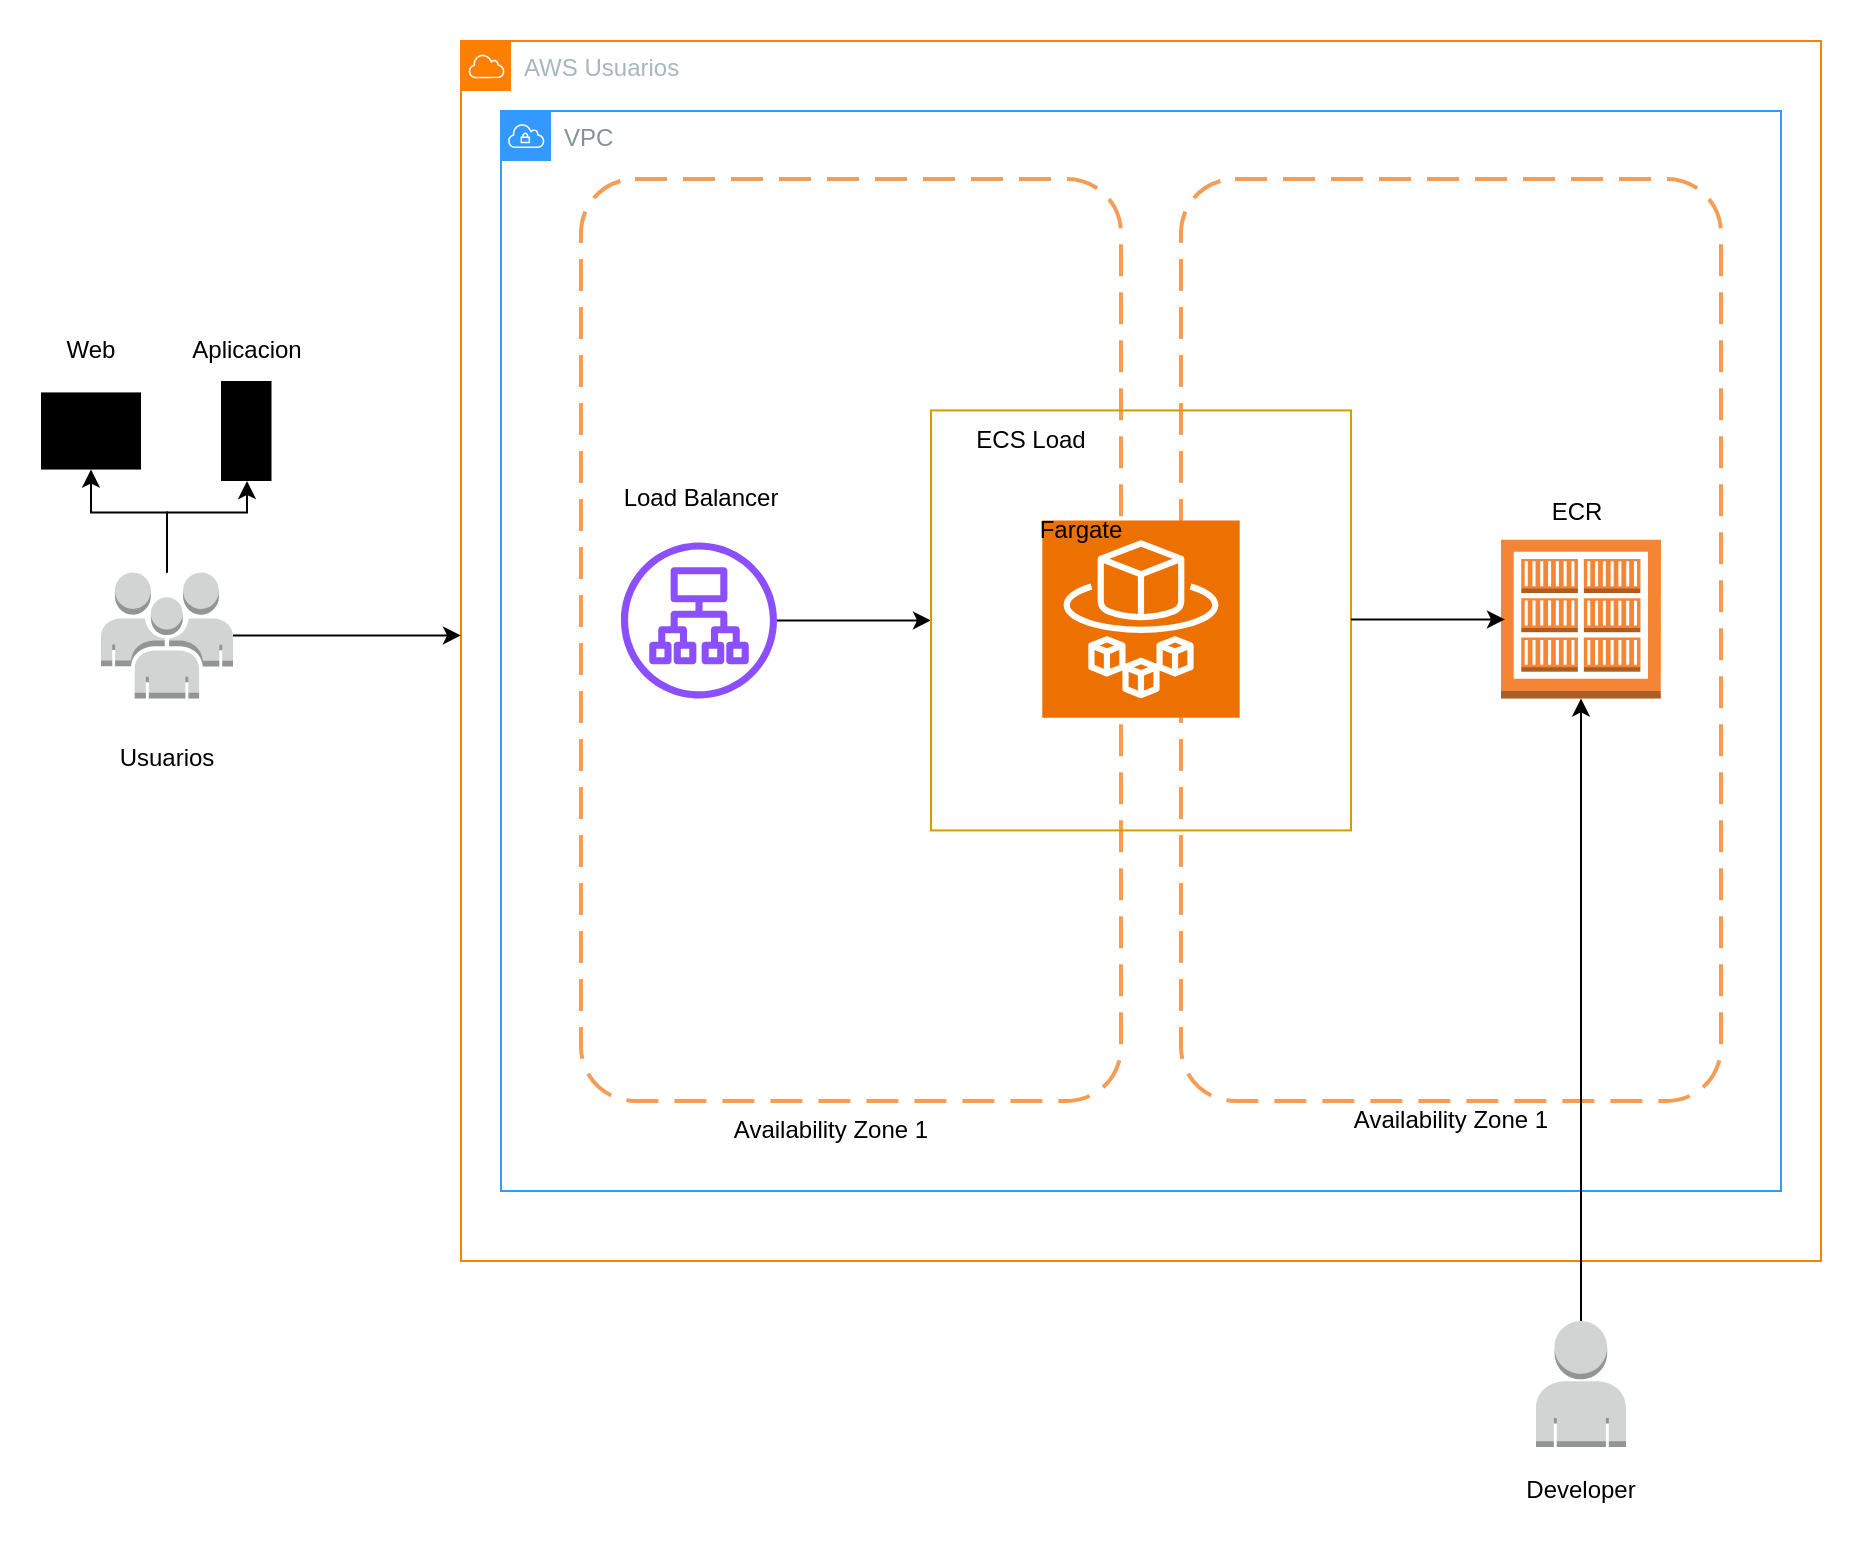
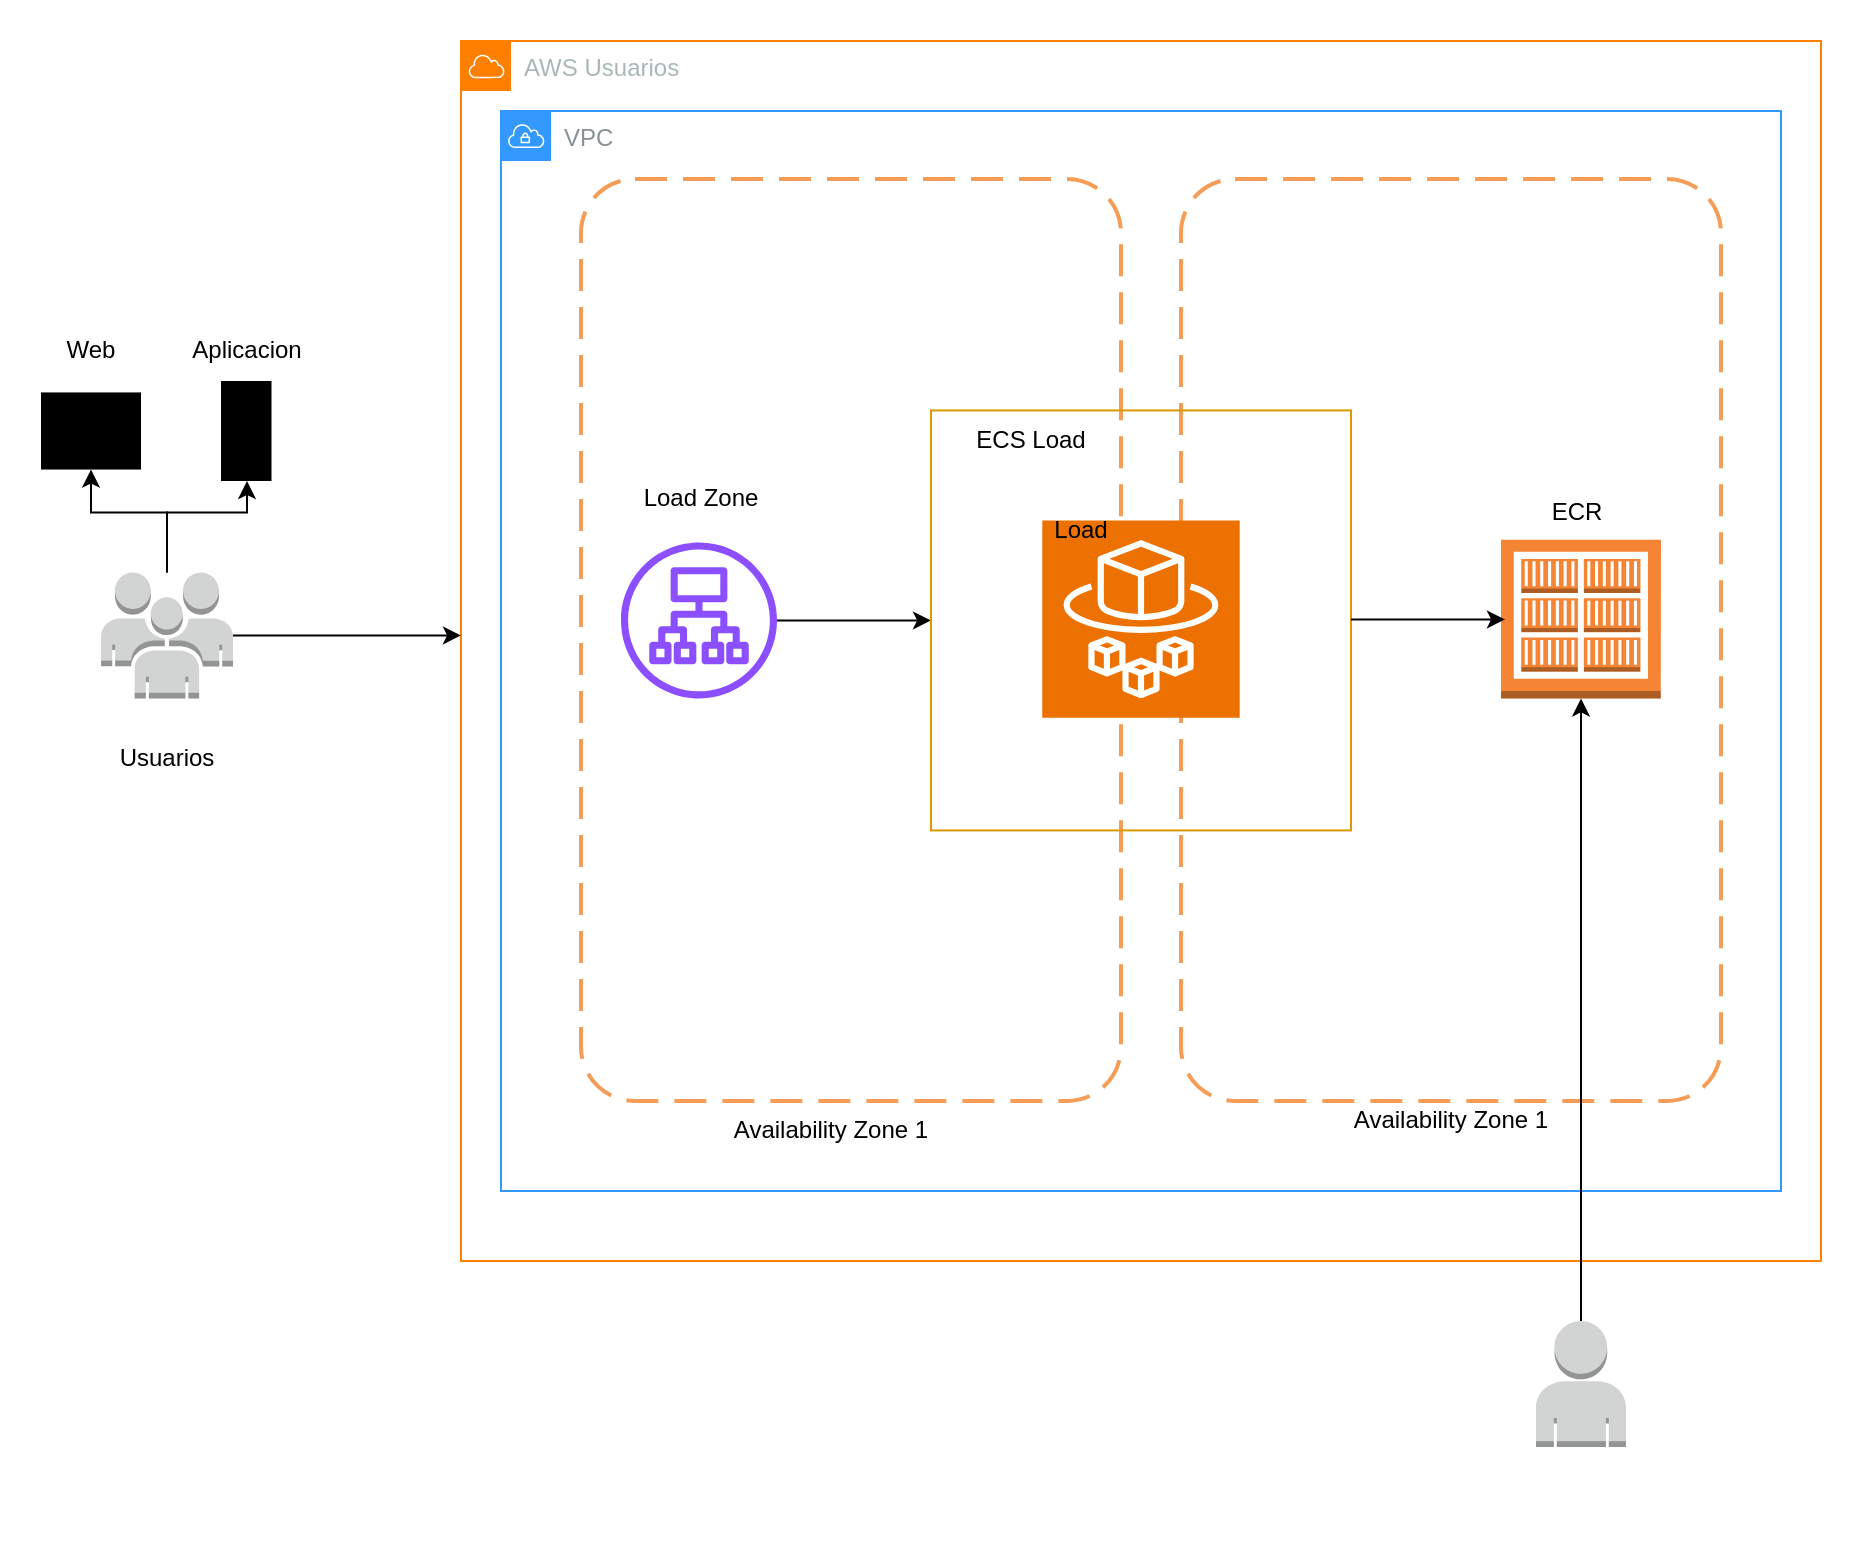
node "Load Balancer": label "Load Balancer" -> "Load Zone"
node "Fargate": label "Fargate" -> "Load"
node "Developer": removed
